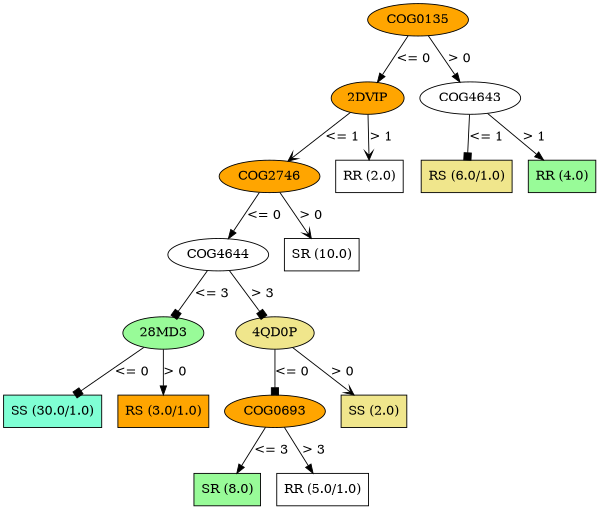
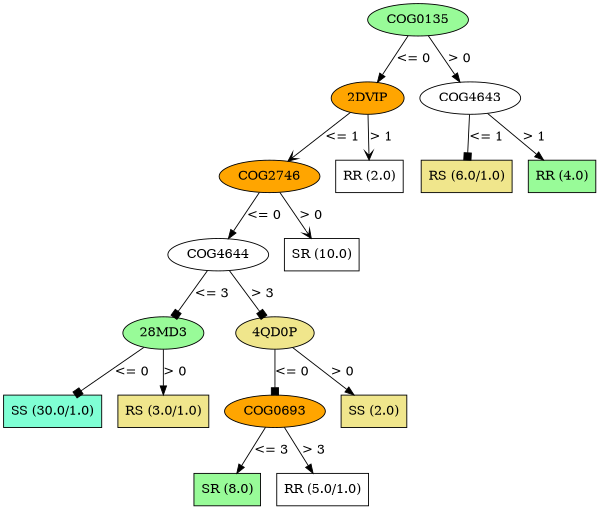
node "COG0135": fillcolor orange -> palegreen
edge "4QD0P" -> "SS (2.0)": arrowhead vee -> normal
node "RS (3.0/1.0)": fillcolor orange -> khaki
